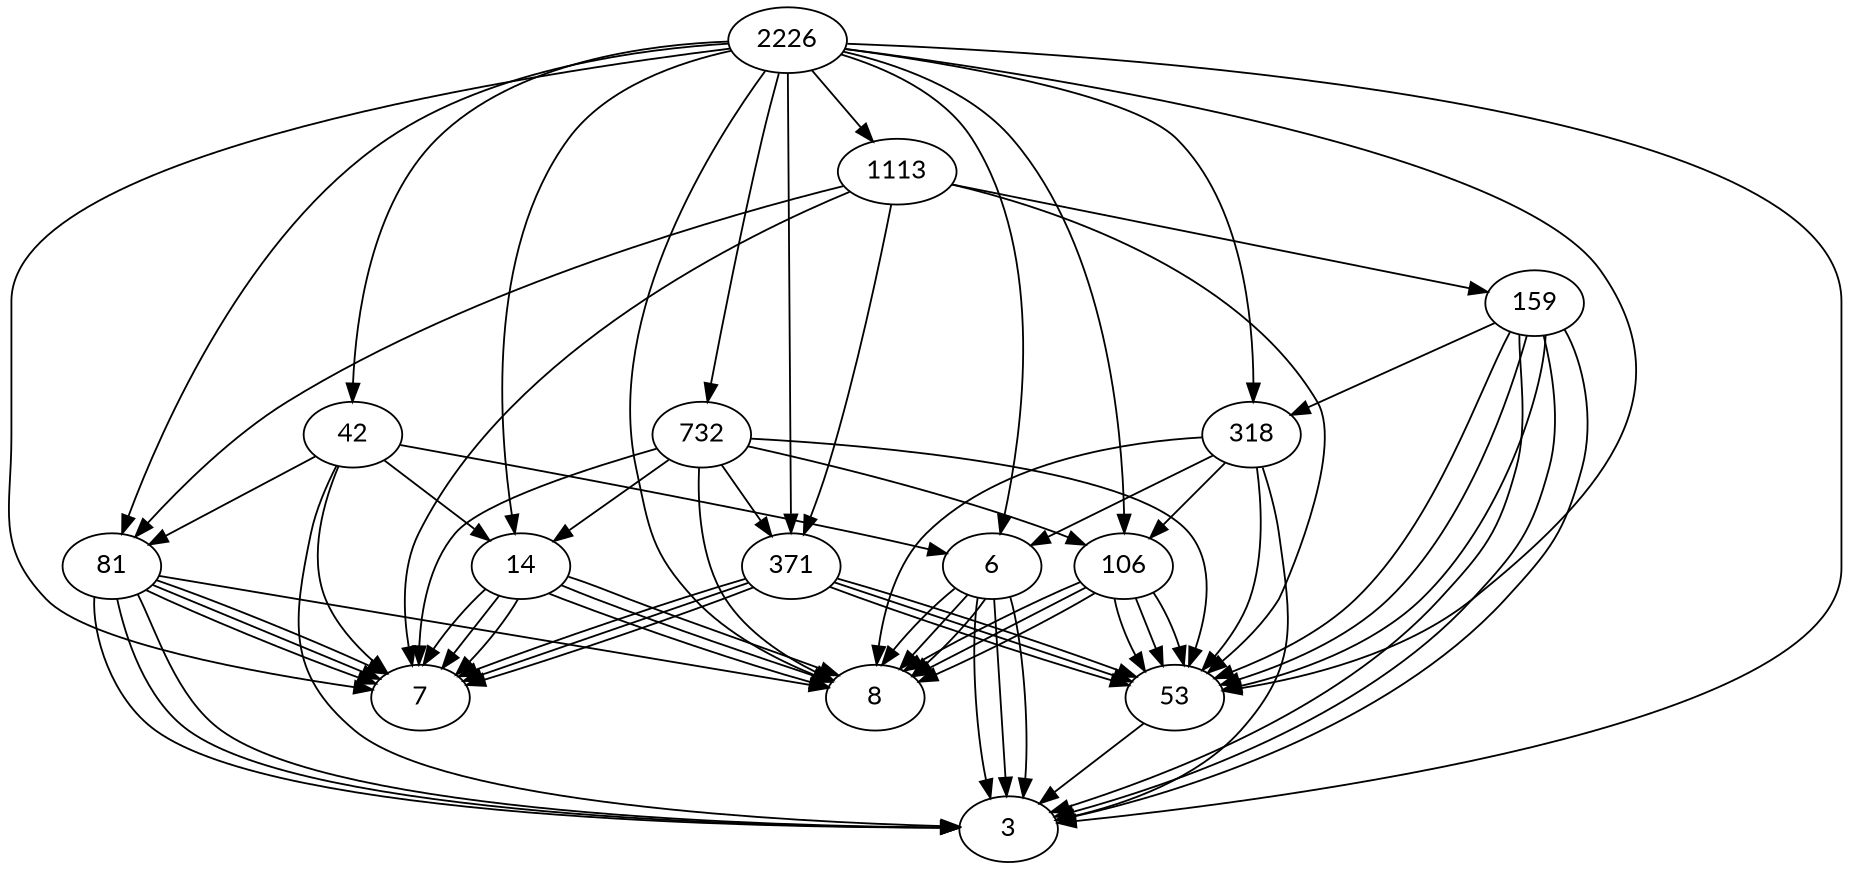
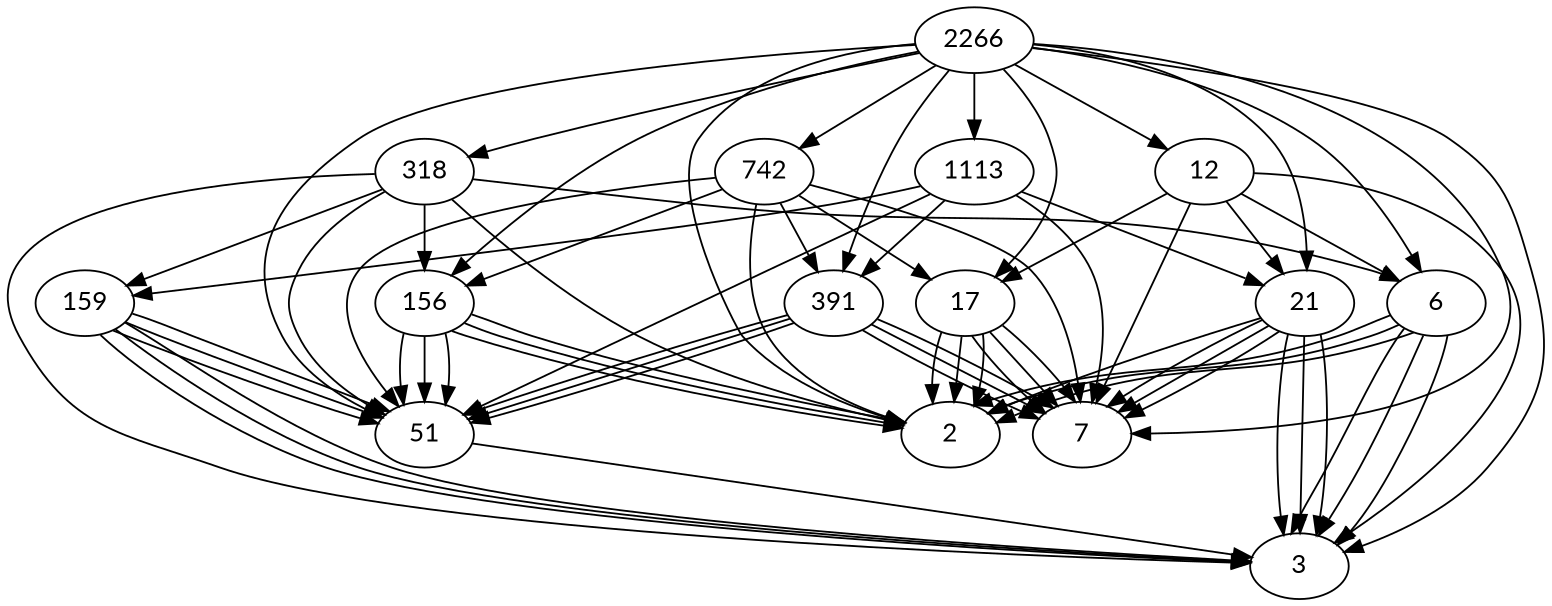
node "2226": label "2226" -> "2266"
edge "159" -> "318": reversed
node "42": label "42" -> "12"
node "732": label "732" -> "742"
node "81": label "81" -> "21"
node "14": label "14" -> "17"
node "371": label "371" -> "391"
node "106": label "106" -> "156"
node "8": label "8" -> "2"
node "53": label "53" -> "51"
